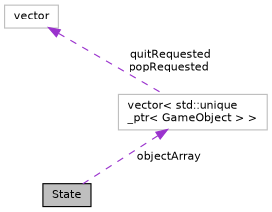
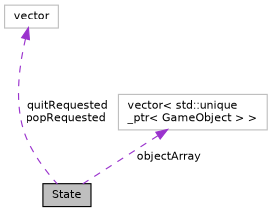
edge "vector< std::unique _ptr< GameObject > >" -> "vector": now "State" -> "vector"
